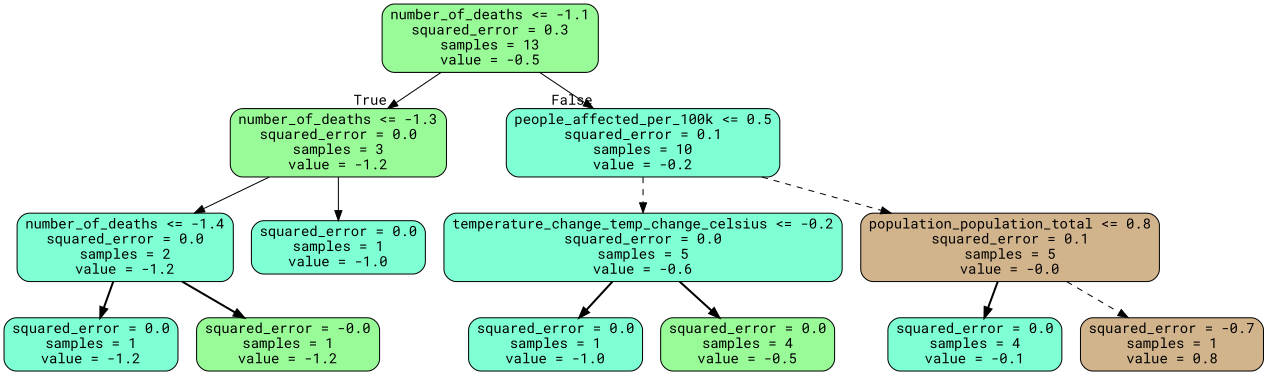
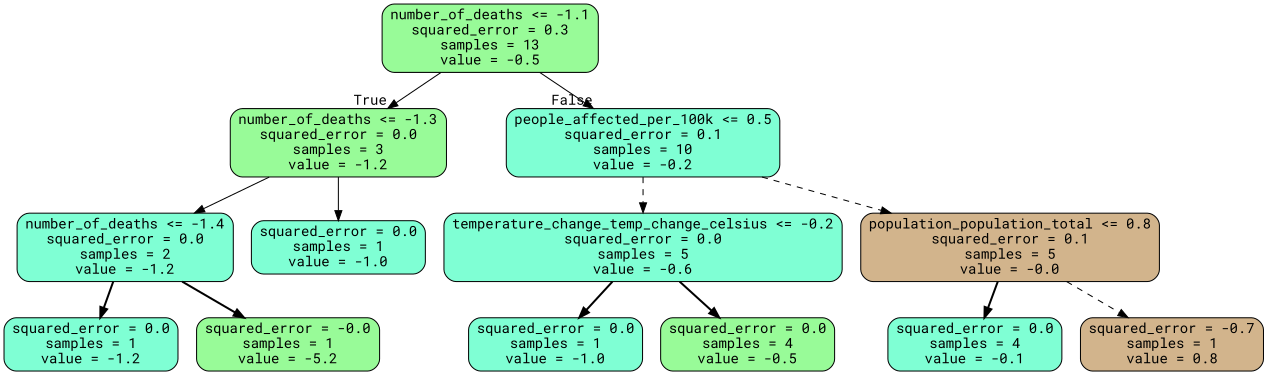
node "squared_error = -0.0 samples = 1 value = -1.2": label "squared_error = -0.0 samples = 1 value = -1.2" -> "squared_error = -0.0 samples = 1 value = -5.2"
